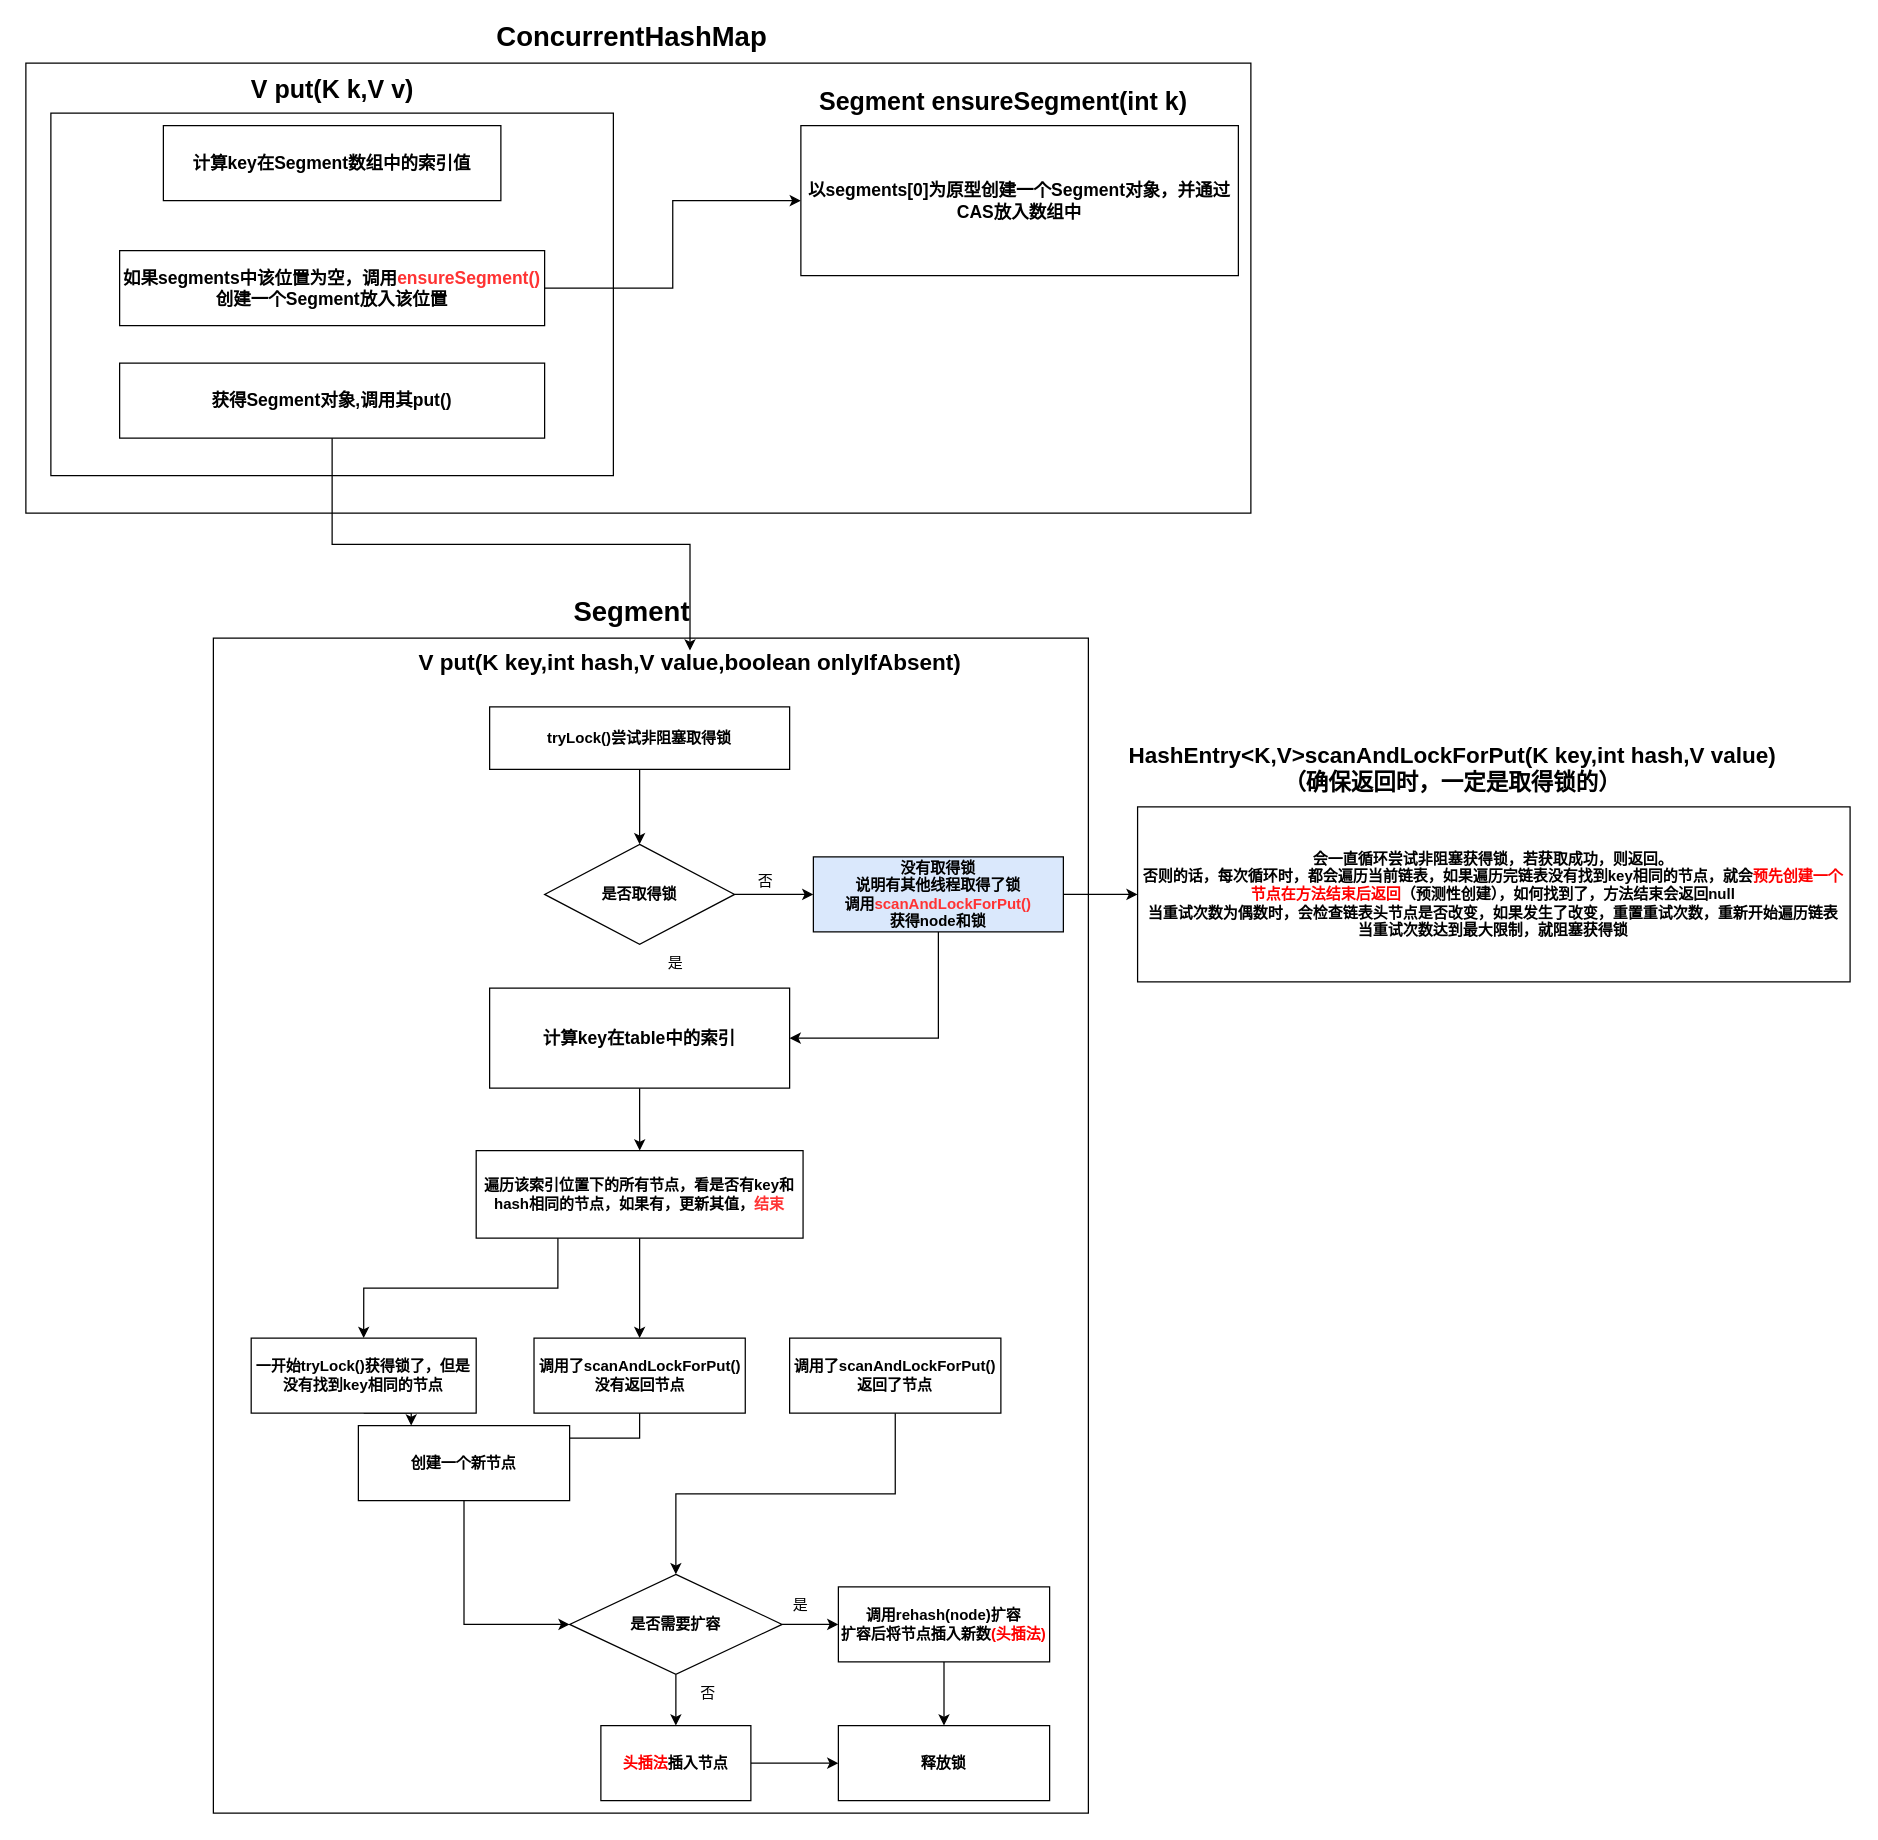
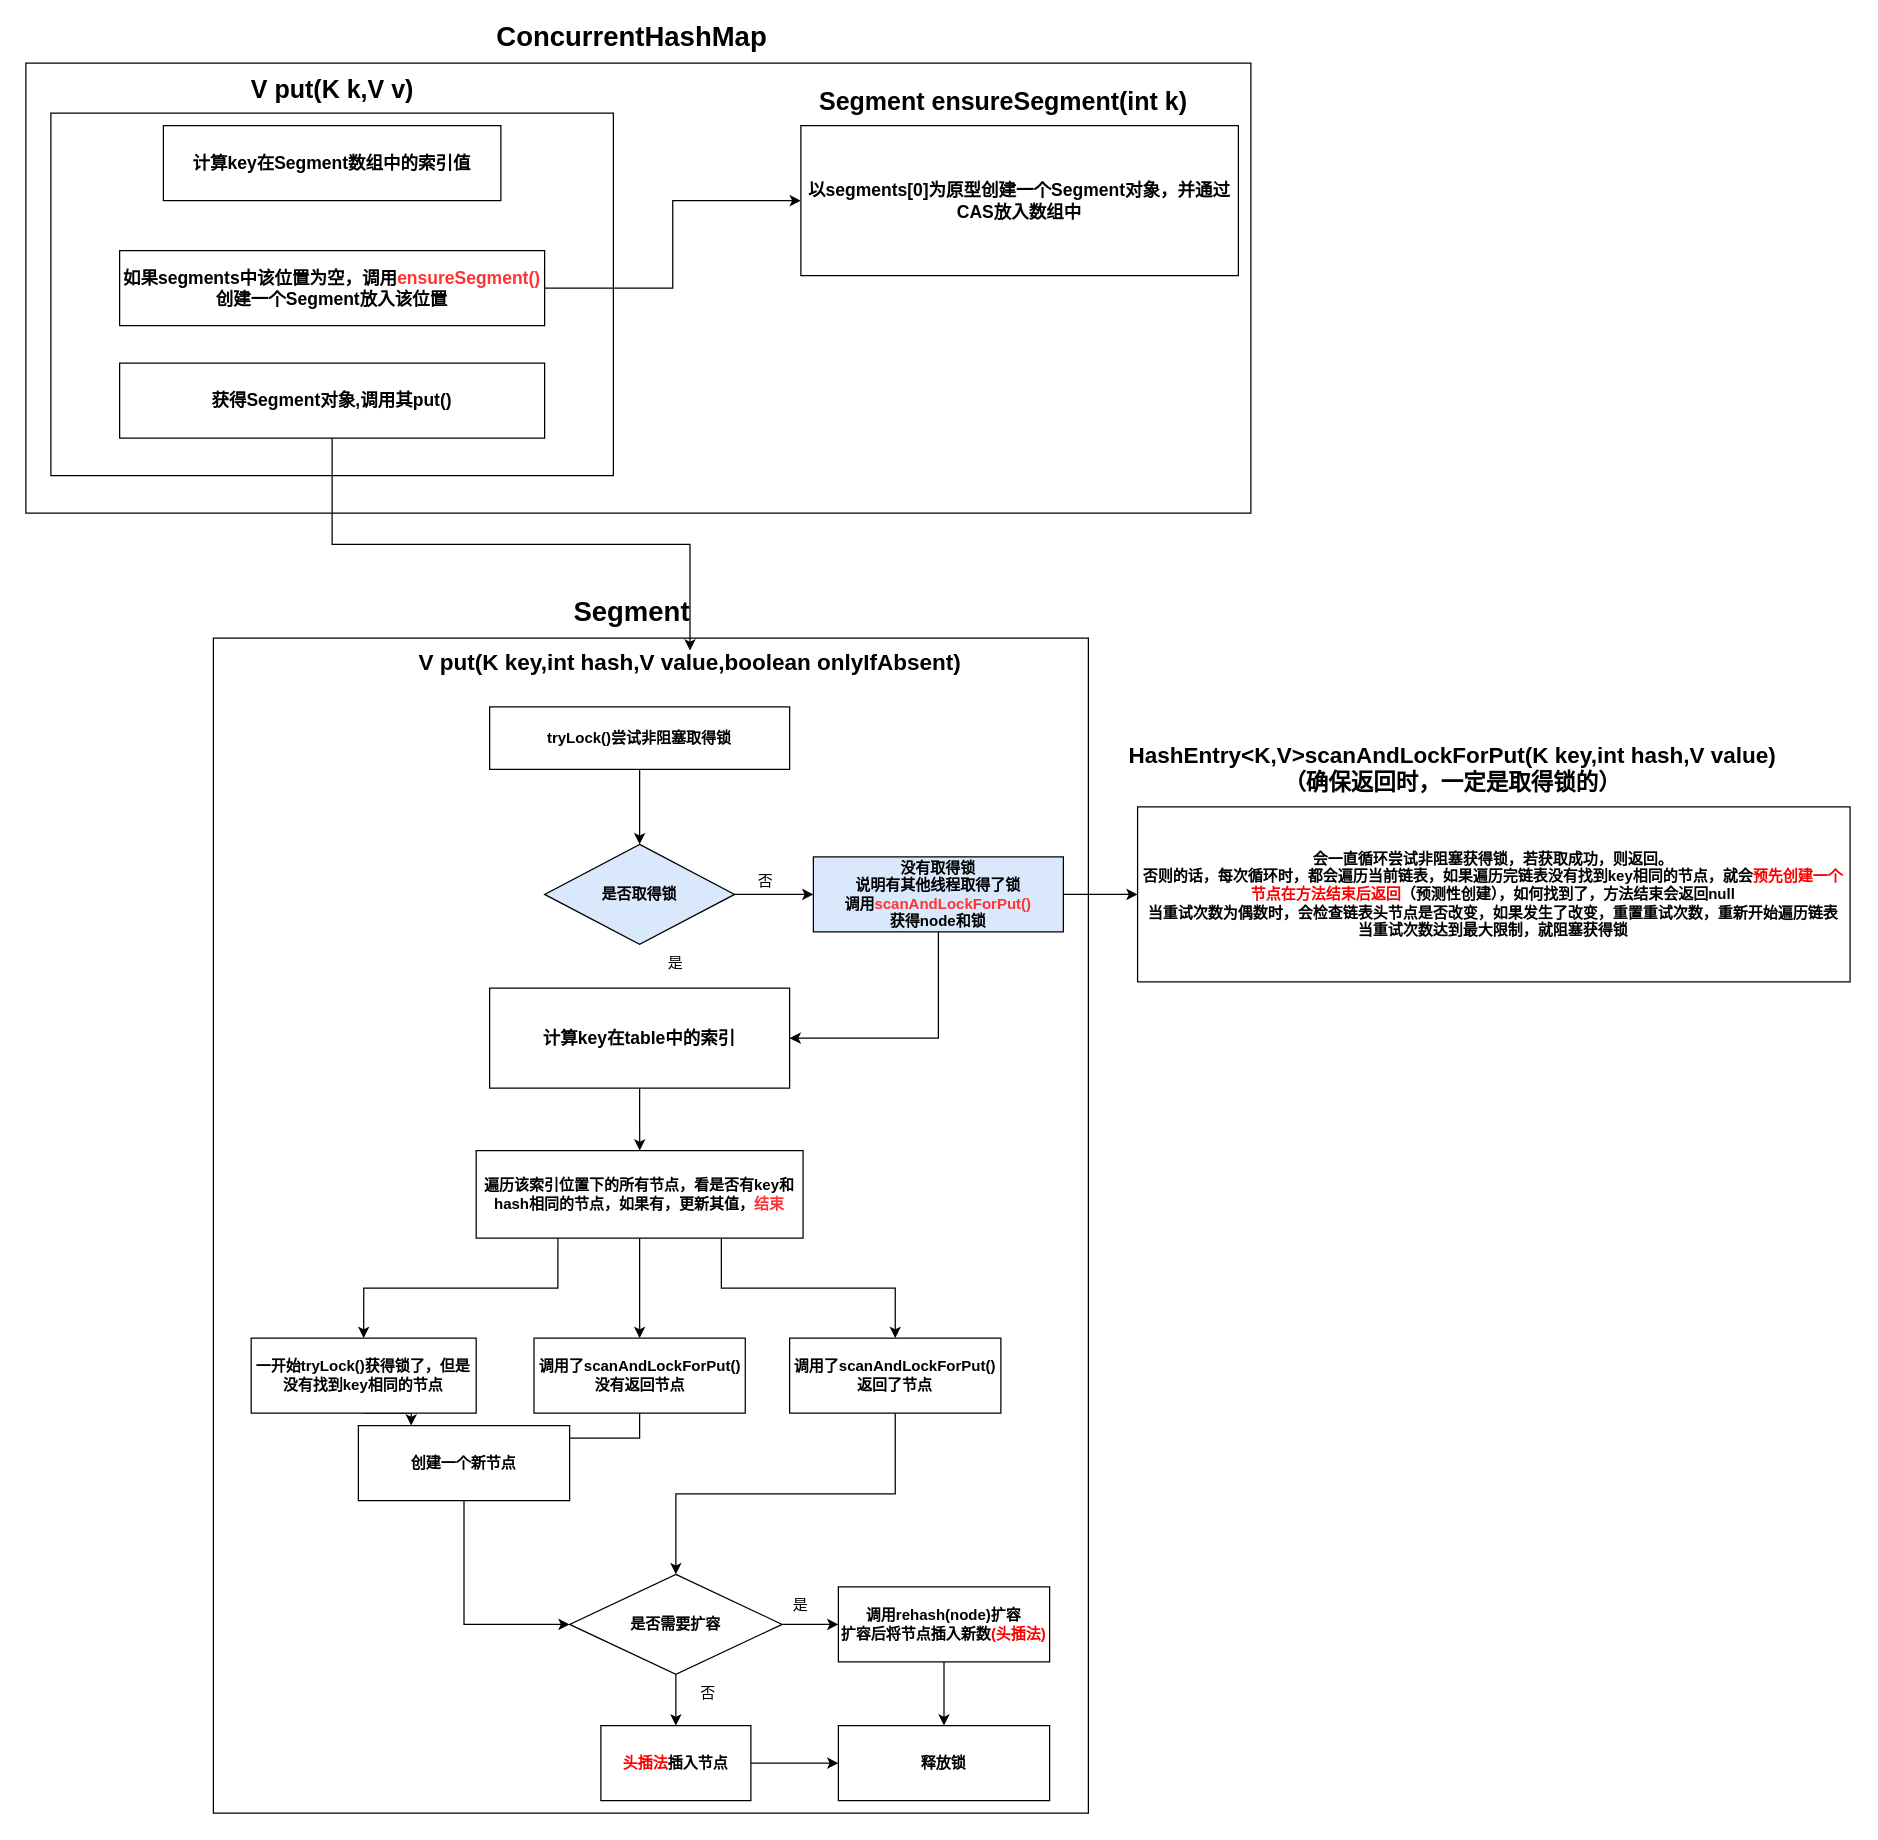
node "是否取得锁": fillcolor #ffffff -> #dae8fc
edge "遍历该索引位置下的所有节点，看是否有key和hash相同的节点，如果有，更新其值，结束" -> "调用了scanAndLockForPut() 返回了节点": added
